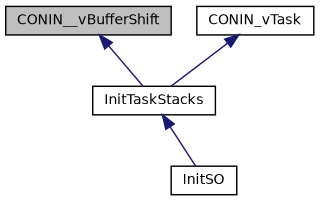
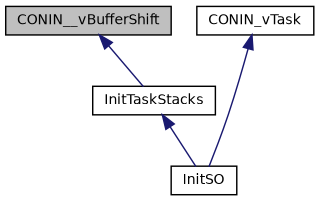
edge "InitTaskStacks" -> "CONIN_vTask": now "InitSO" -> "CONIN_vTask"
